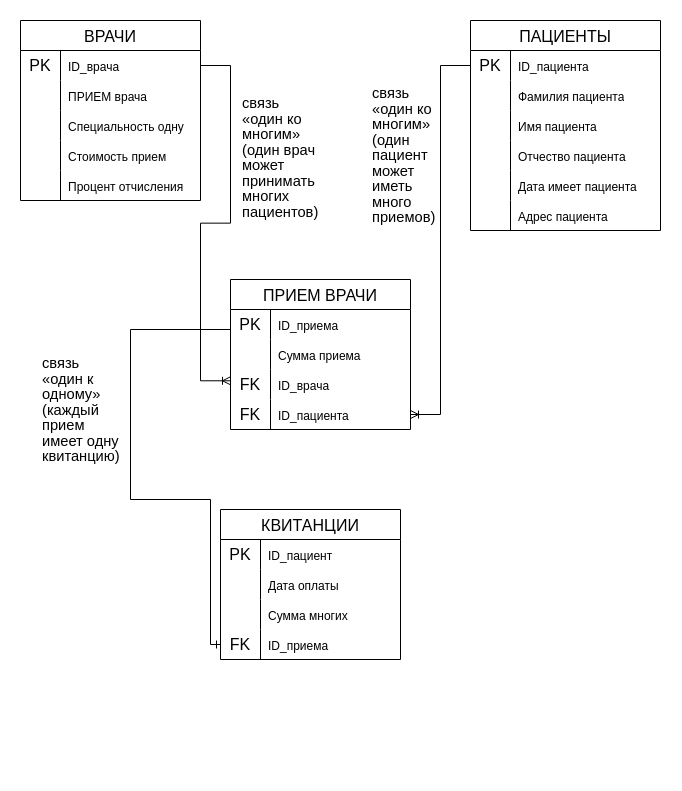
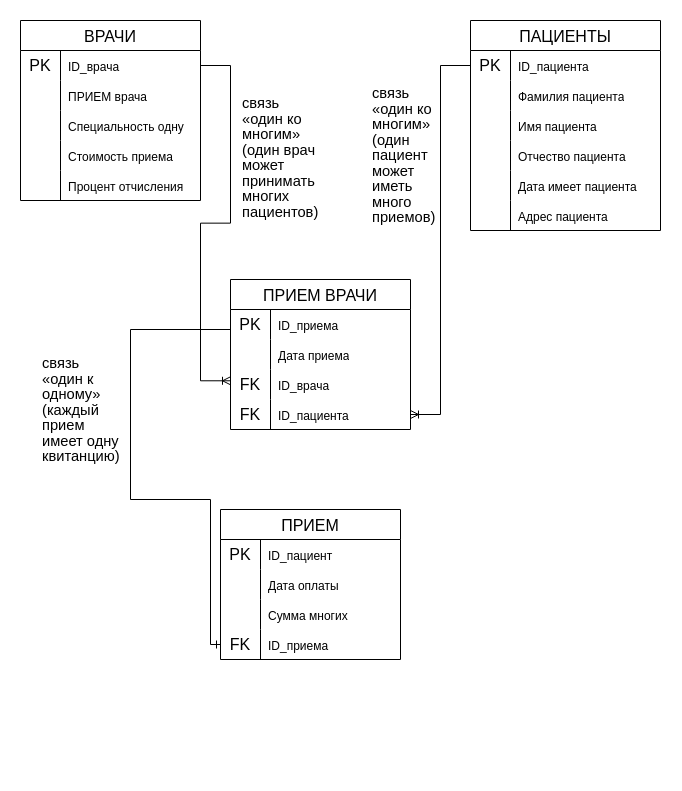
node "Стоимость прием": label "Стоимость прием" -> "Стоимость приема"
node "Сумма приема": label "Сумма приема" -> "Дата приема"
node "КВИТАНЦИИ": label "КВИТАНЦИИ" -> "ПРИЕМ"
